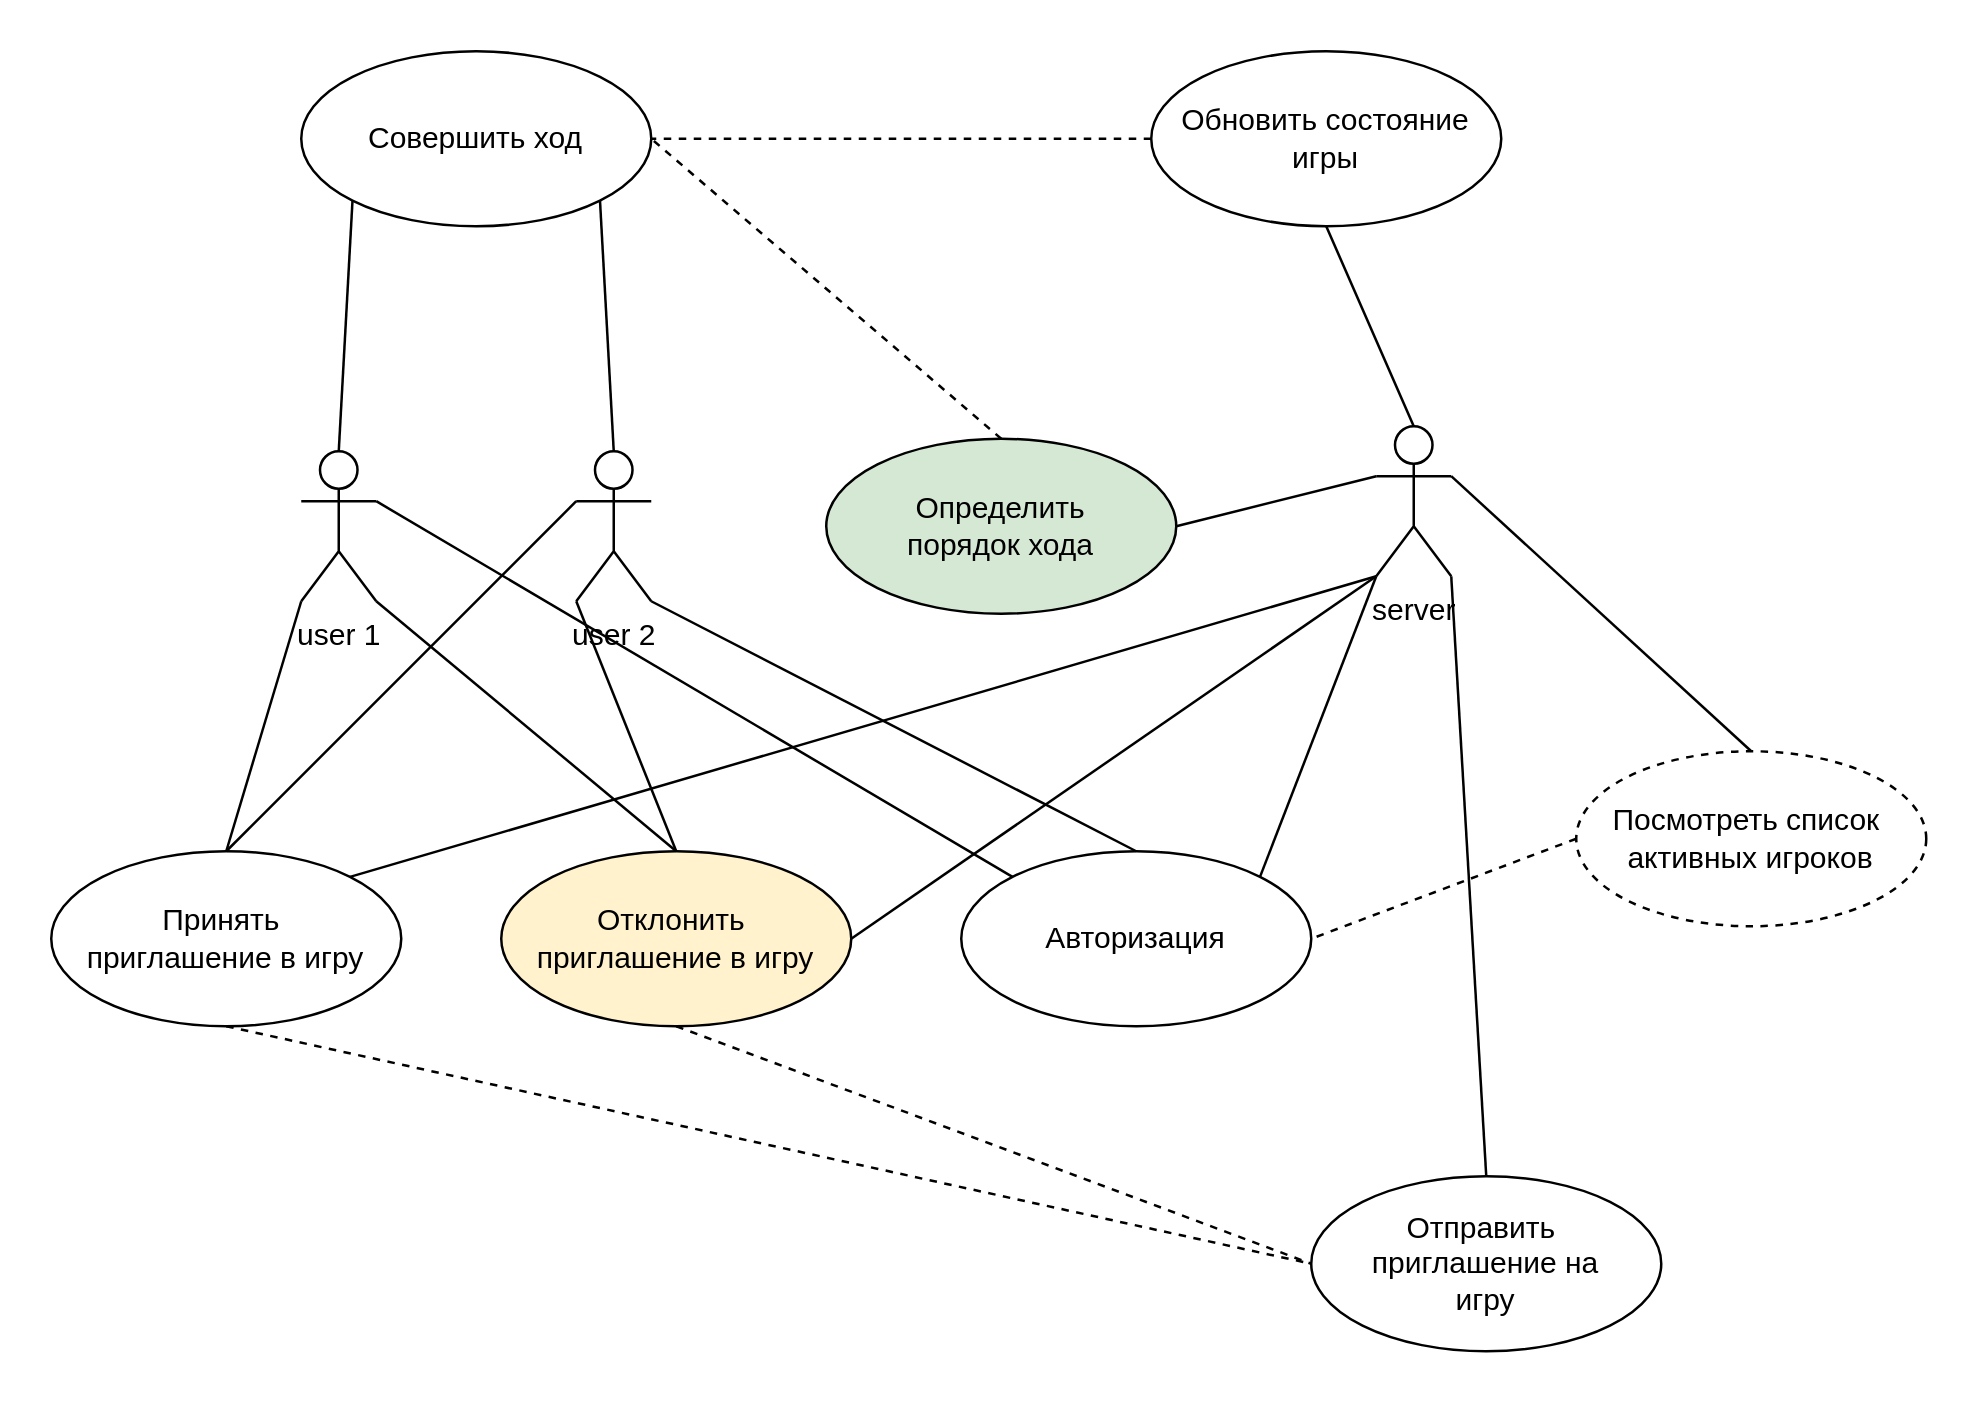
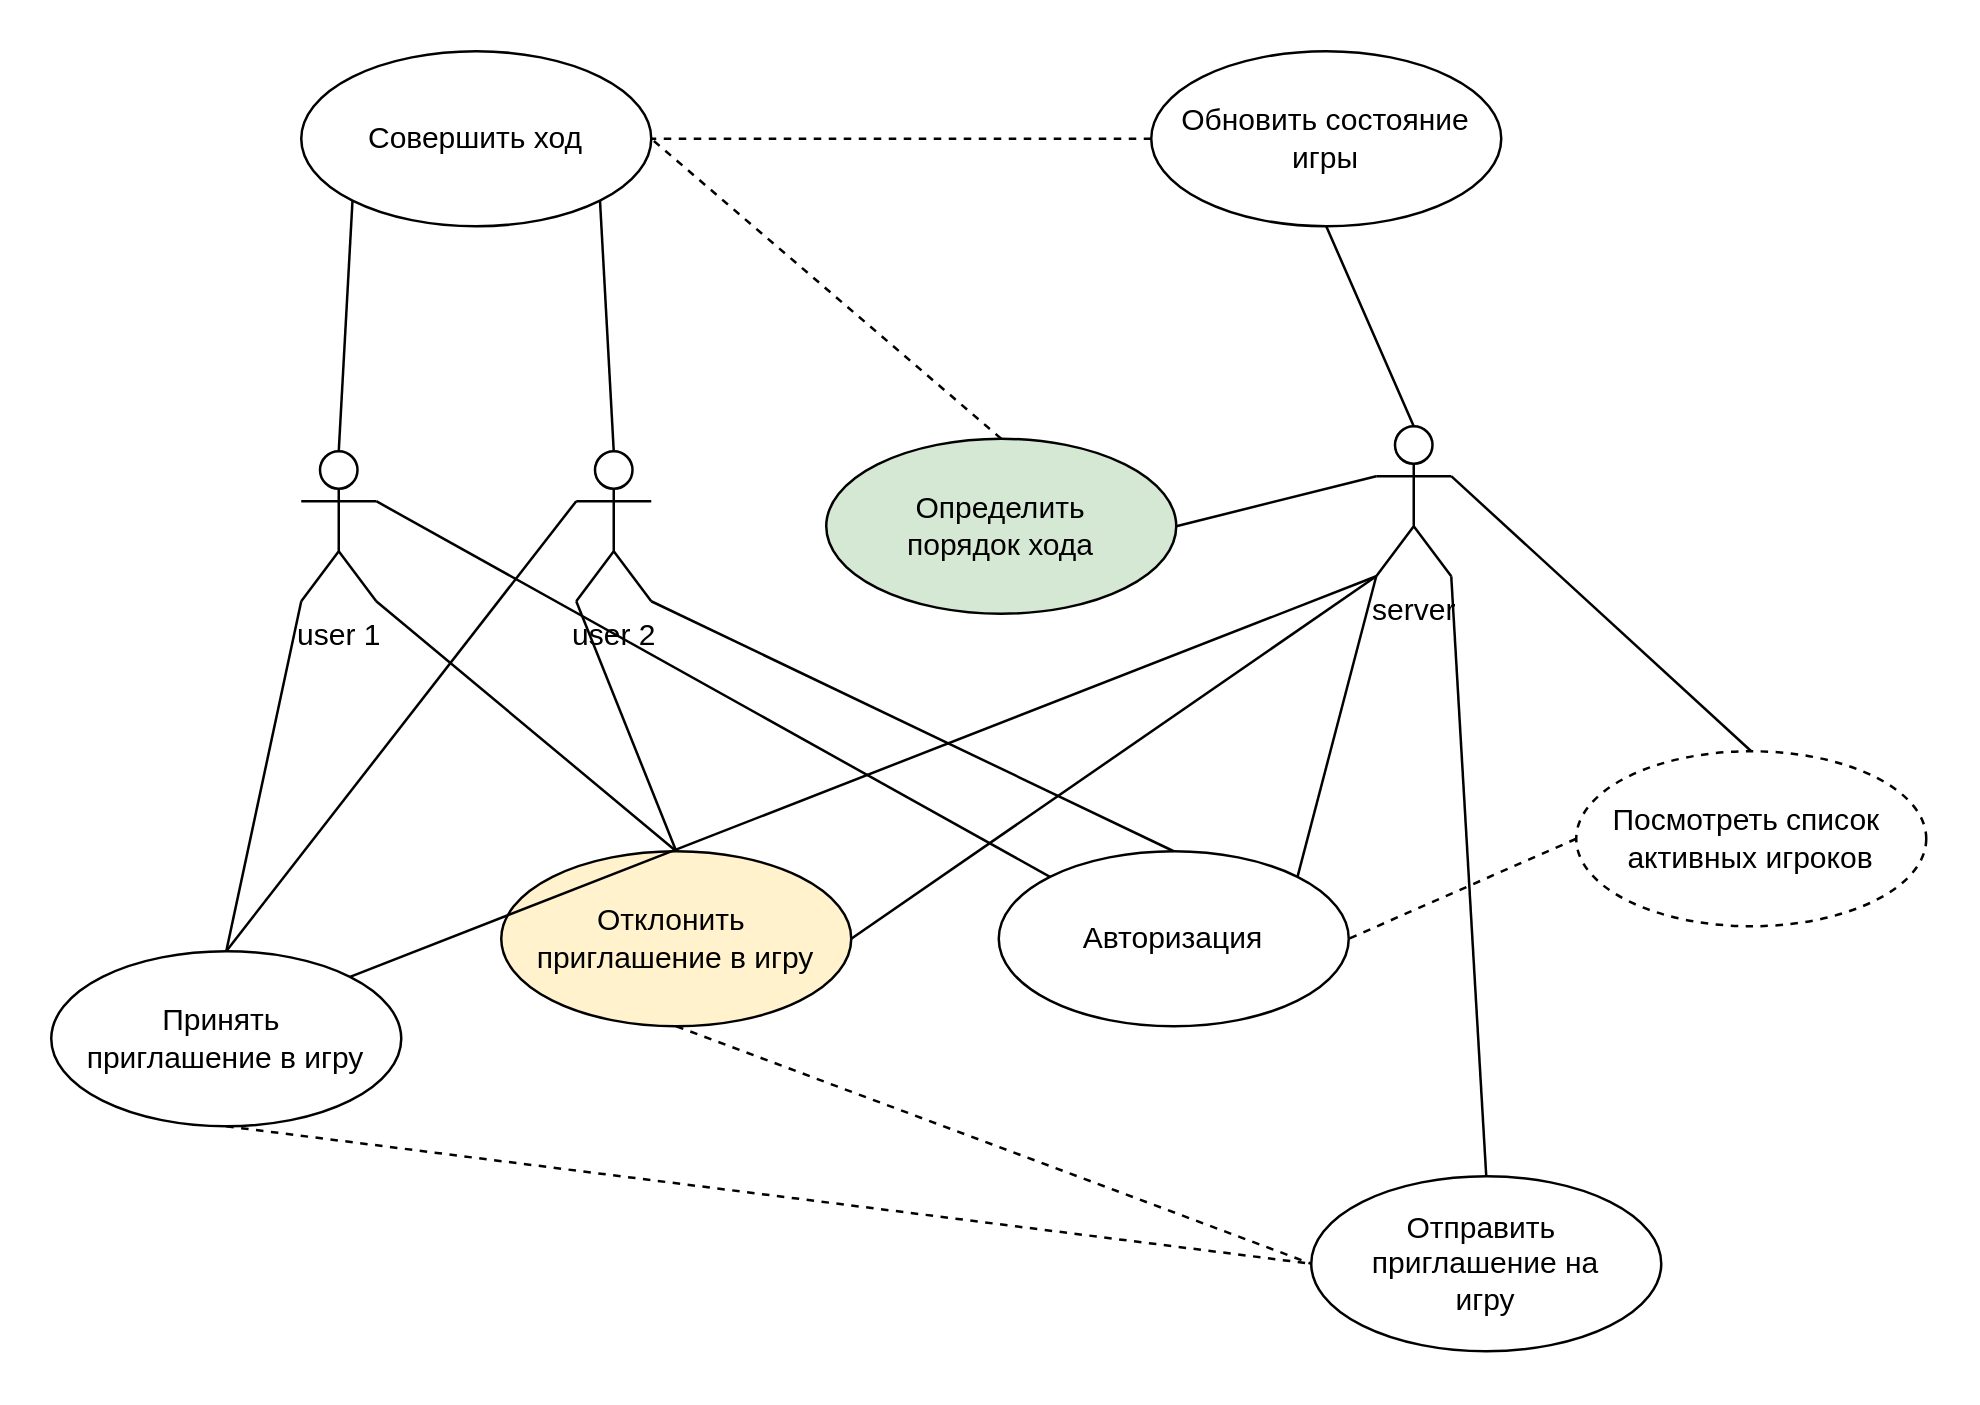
node "Принять приглашение в игру": moved (226, 939) -> (226, 1039)
node "Авторизация": moved (1136, 939) -> (1174, 939)
